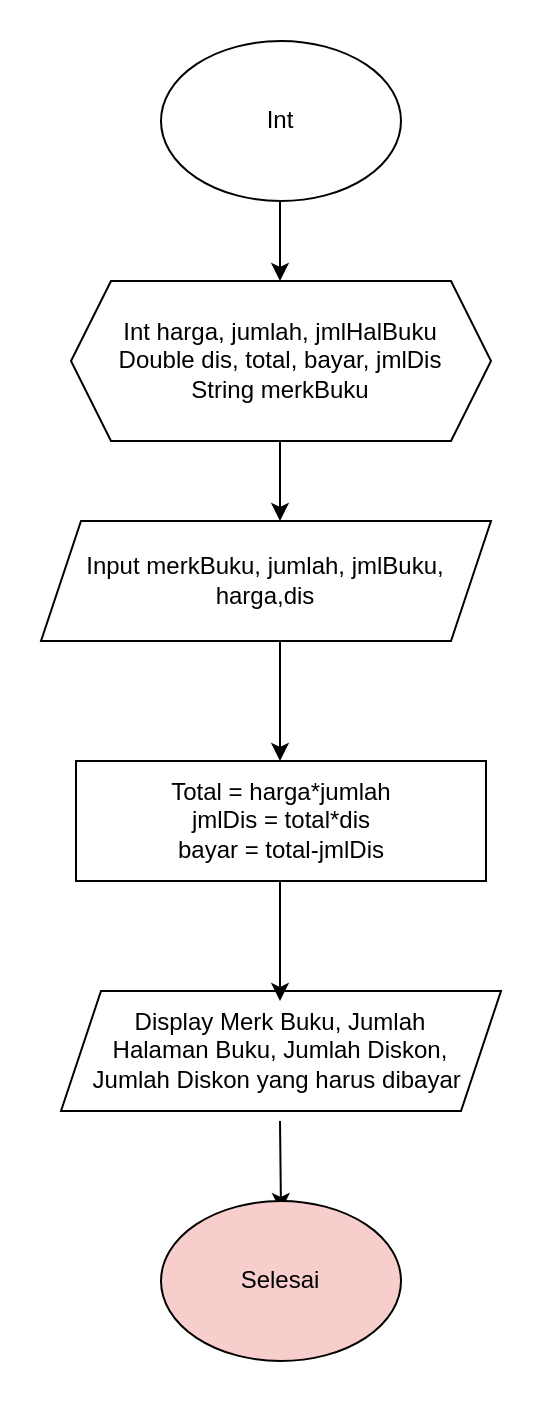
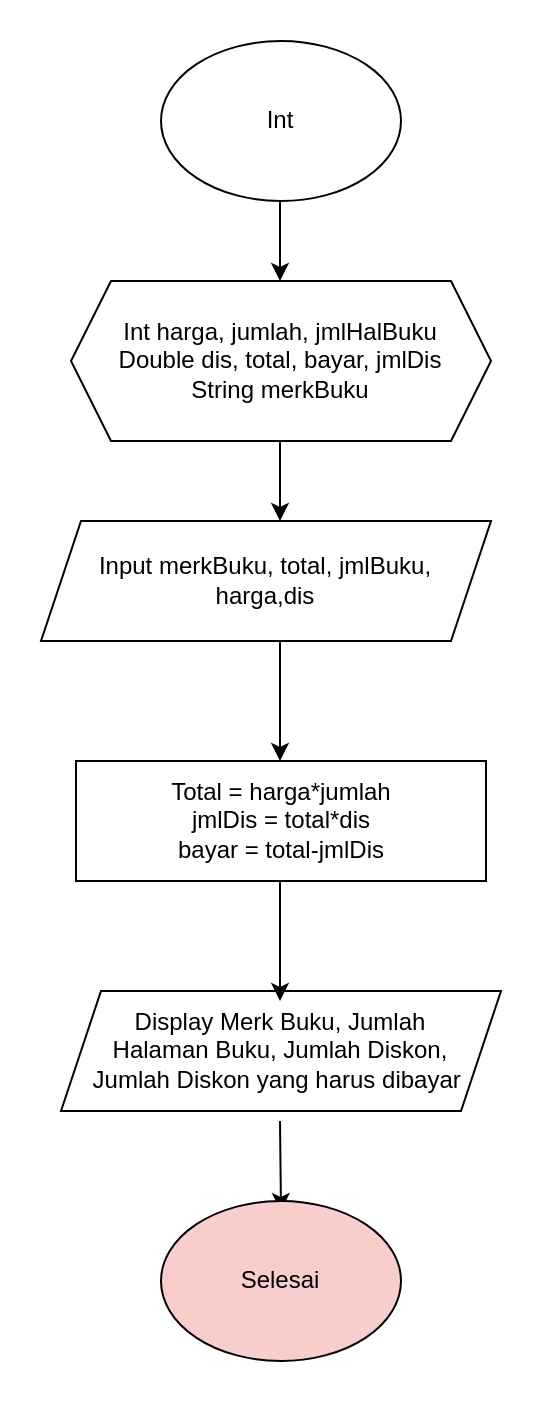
node "Input merkBuku, jumlah, jmlBuku, harga,dis": label "Input merkBuku, jumlah, jmlBuku, harga,dis" -> "Input merkBuku, total, jmlBuku, harga,dis"
